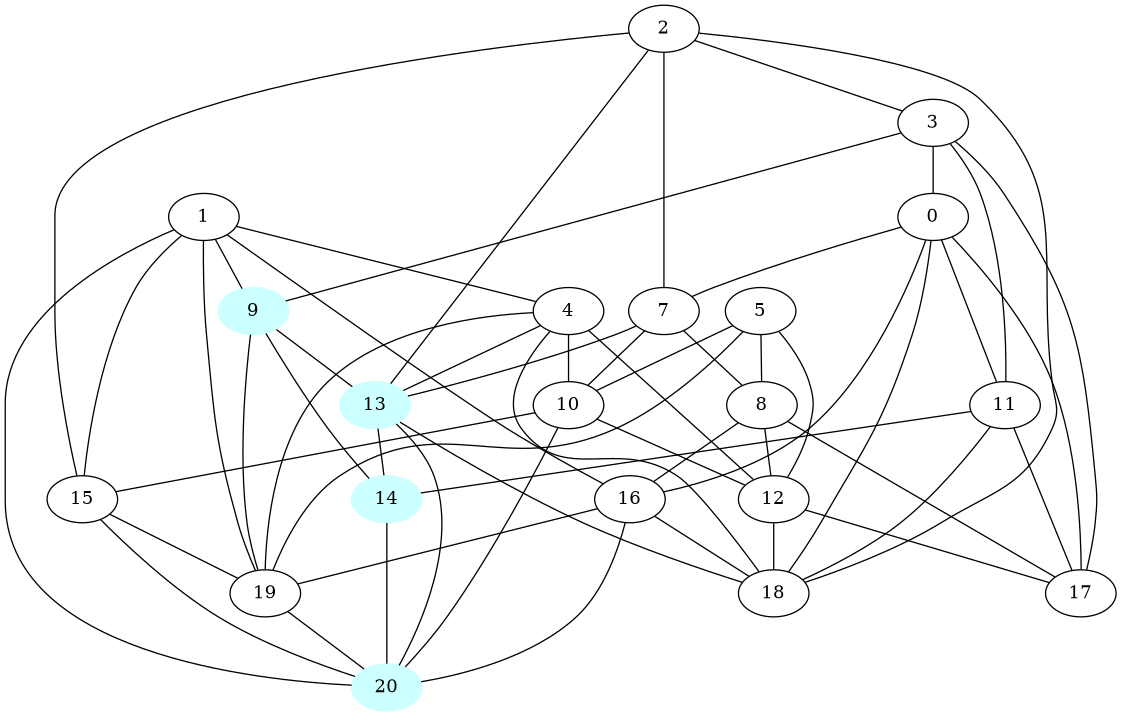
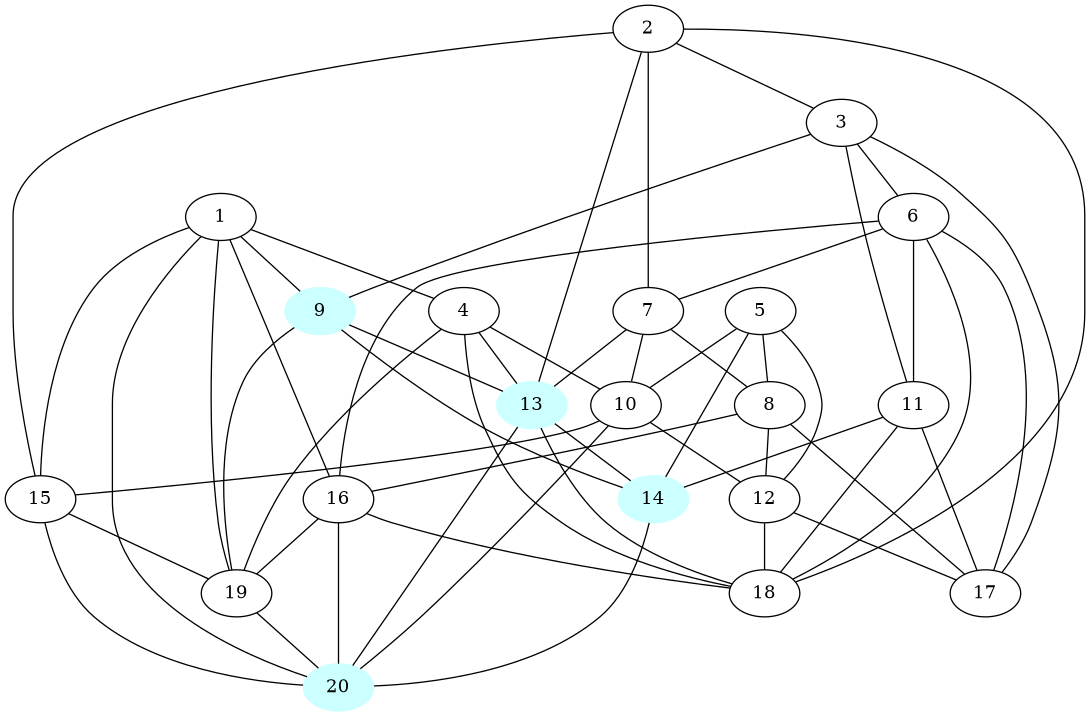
node "0": label "0" -> "6"
edge "4" -- "12": removed
edge "5" -- "19": now "5" -- "14"
